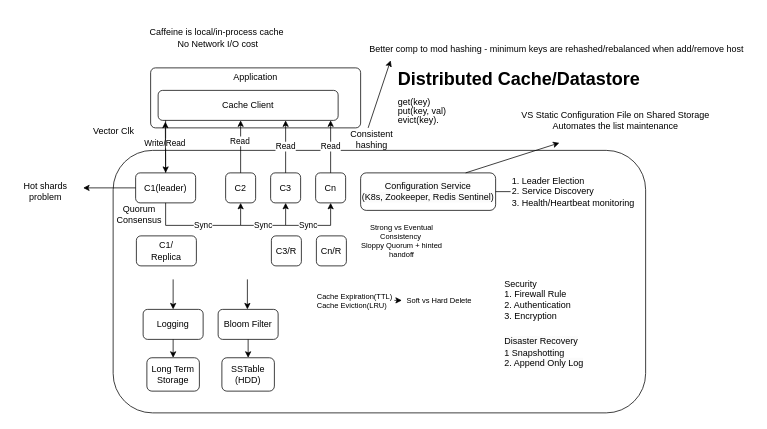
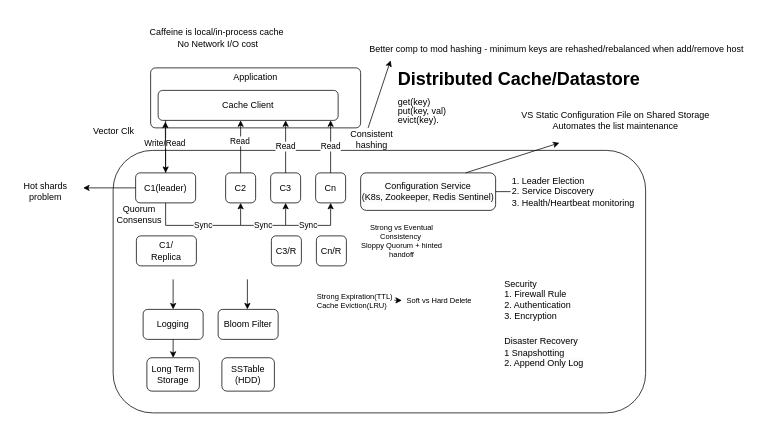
node "Cache Expiration(TTL) Cache Eviction(LRU)": label "Cache Expiration(TTL) Cache Eviction(LRU)" -> "Strong Expiration(TTL) Cache Eviction(LRU)"
edge "Bloom Filter" -> "SSTable (HDD)": removed
